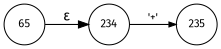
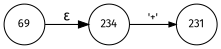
node "65": label "65" -> "69"
node "235": label "235" -> "231"
